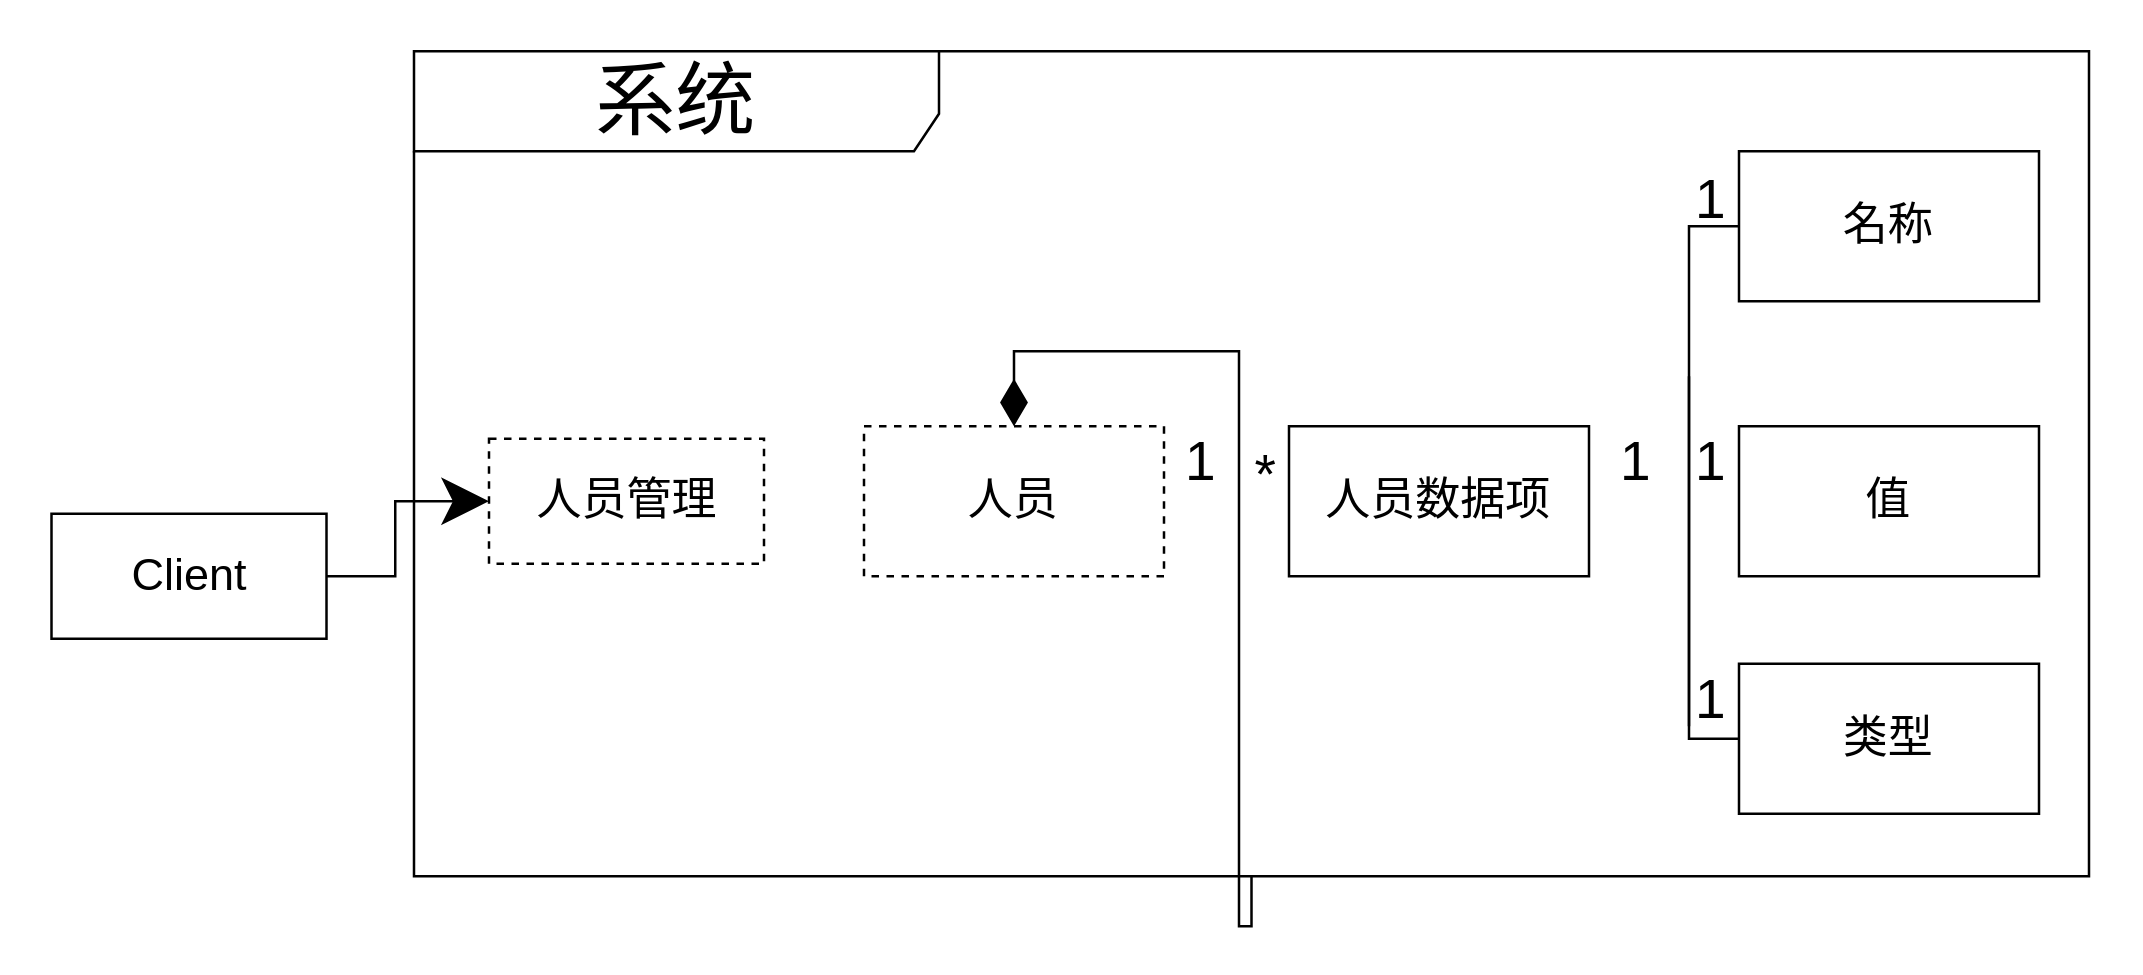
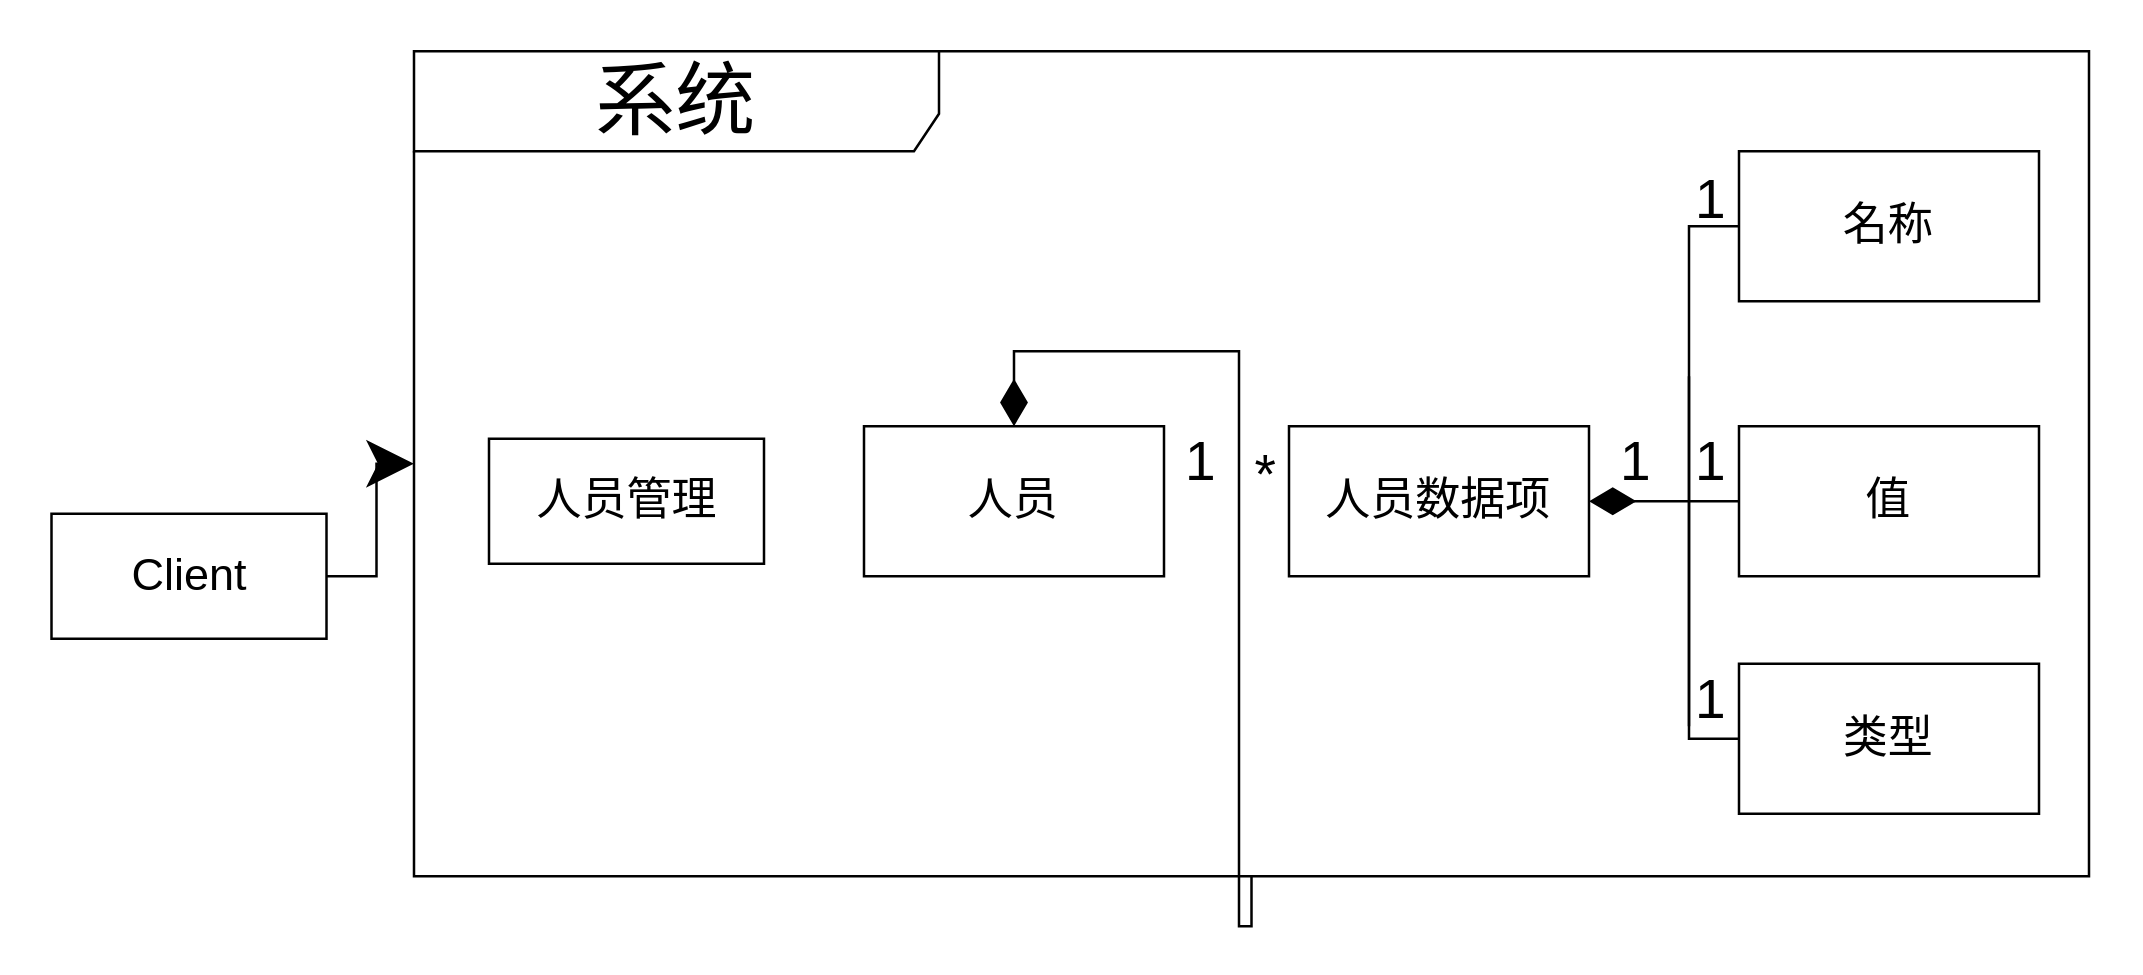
node "人员管理": style dashed -> solid
node "人员": style dashed -> solid
edge "值" -> "人员数据项": added
edge "Client" -> "人员管理": now "Client" -> "系统"
